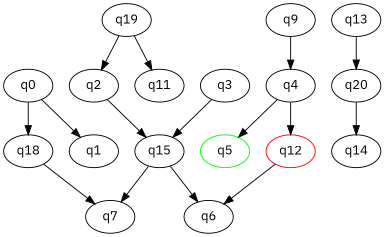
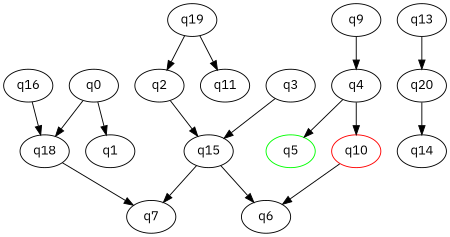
node "q16": added
node "q12": label "q12" -> "q10"
